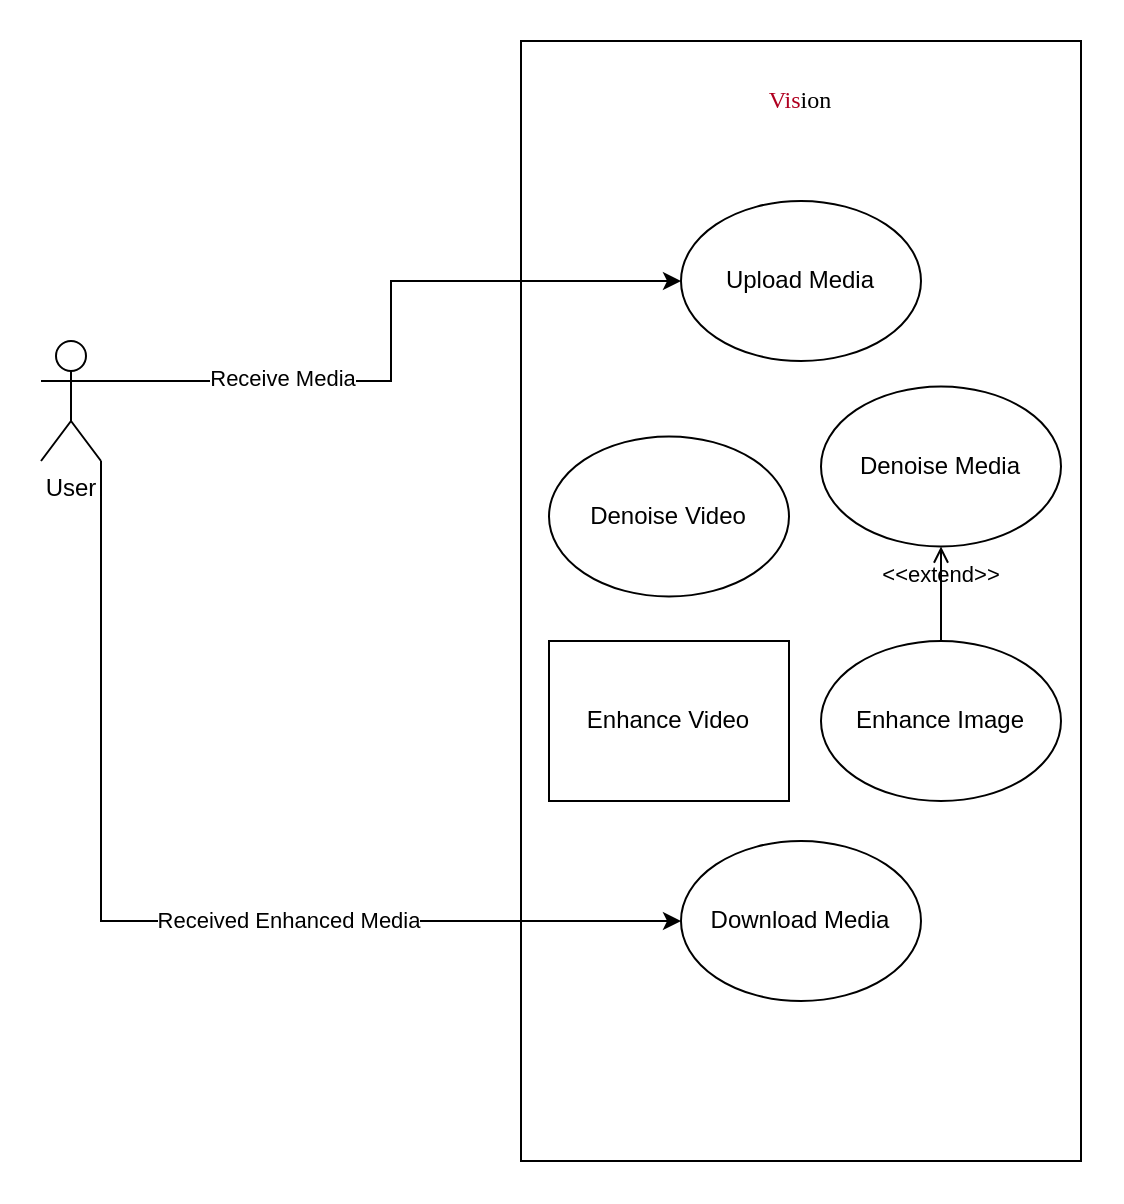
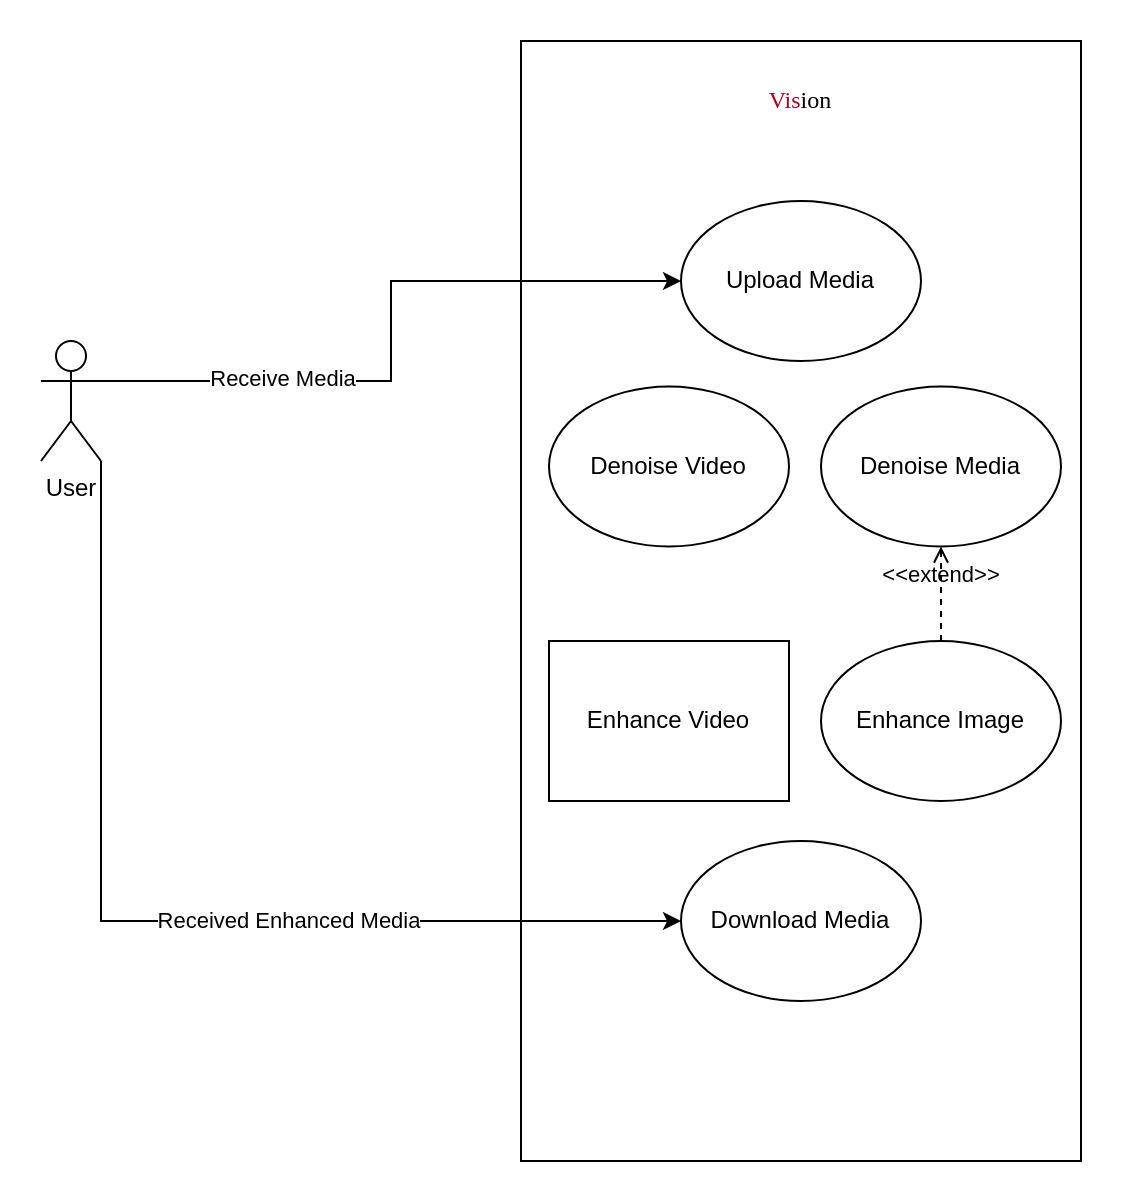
node "Denoise Video": moved (669, 517) -> (669, 467)
edge "Enhance Image" -> "Denoise Media": style solid -> dashed
